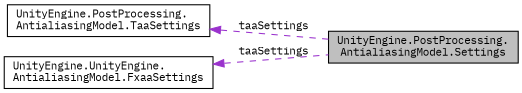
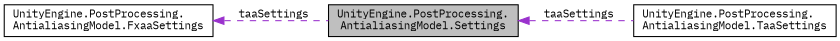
edge "UnityEngine.PostProcessing. AntialiasingModel.Settings" -> "UnityEngine.PostProcessing. AntialiasingModel.TaaSettings": reversed
node "UnityEngine.UnityEngine. AntialiasingModel.FxaaSettings": label "UnityEngine.UnityEngine. AntialiasingModel.FxaaSettings" -> "UnityEngine.PostProcessing. AntialiasingModel.FxaaSettings"
